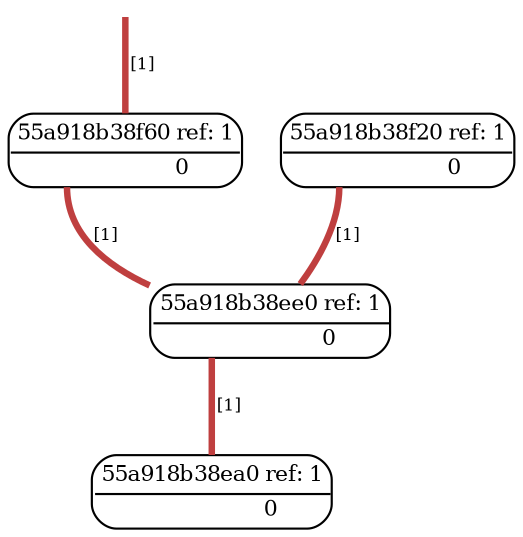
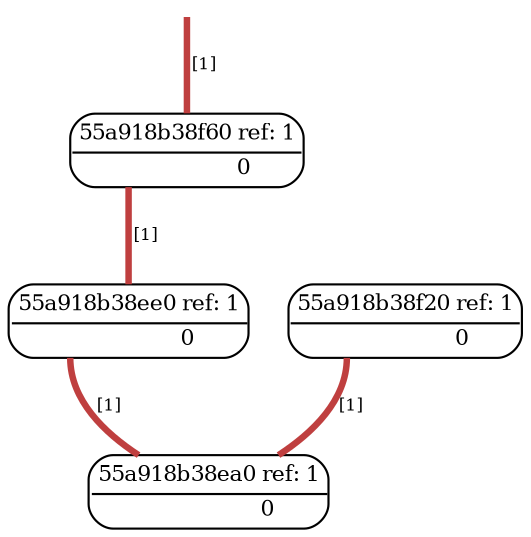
edge "55a918b38f20 ref: 1" -- "55a918b38ee0 ref: 1": now "55a918b38f20 ref: 1" -- "55a918b38ea0 ref: 1"
